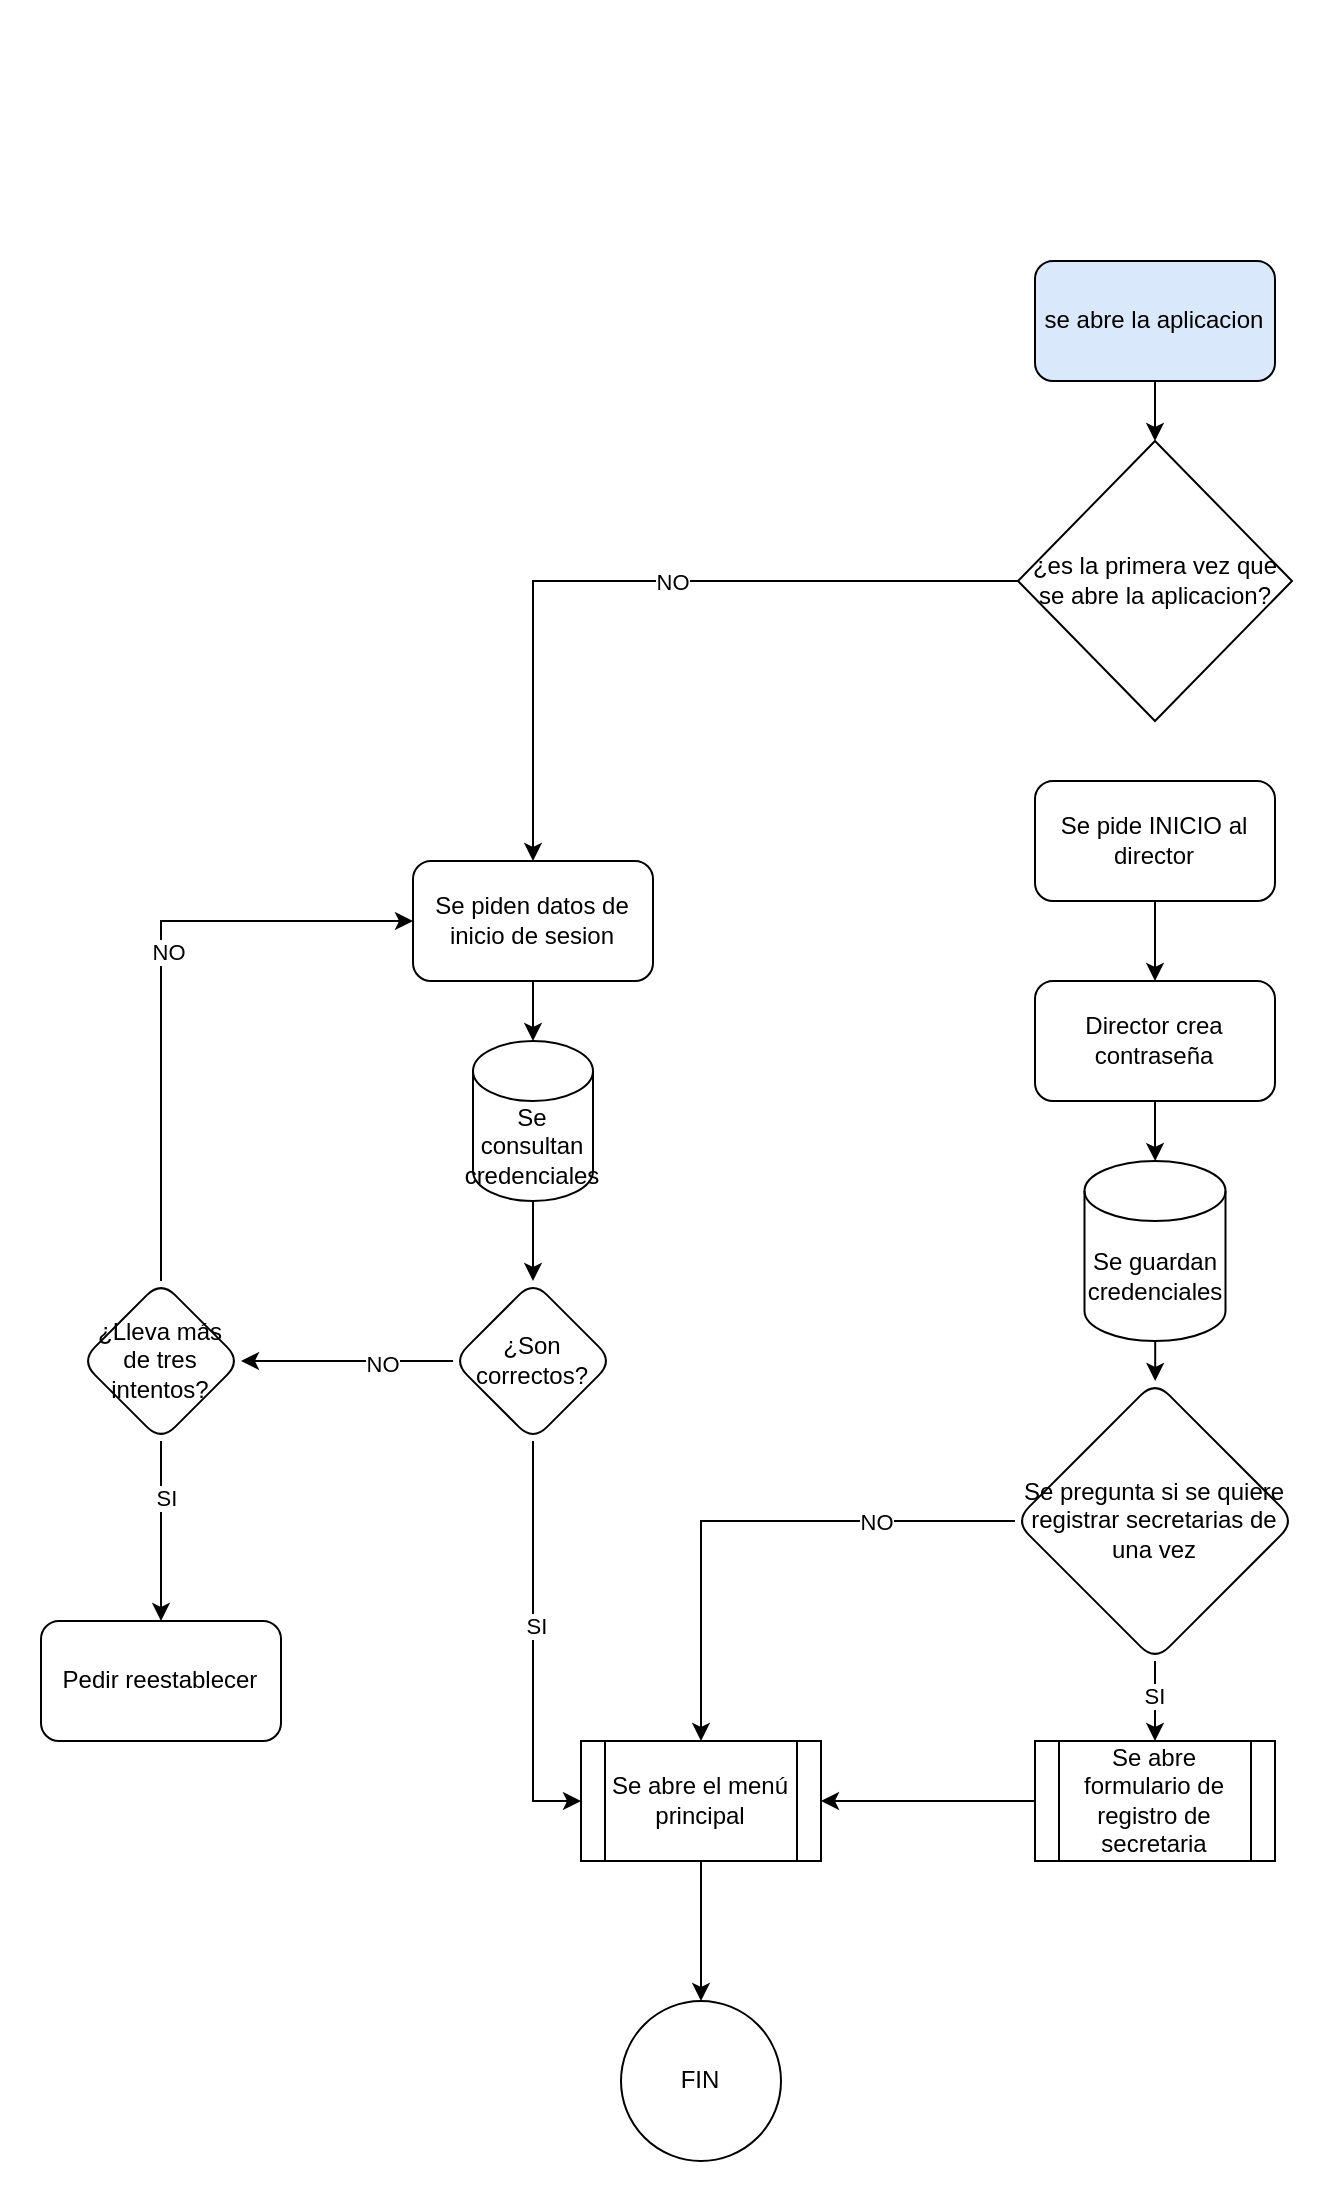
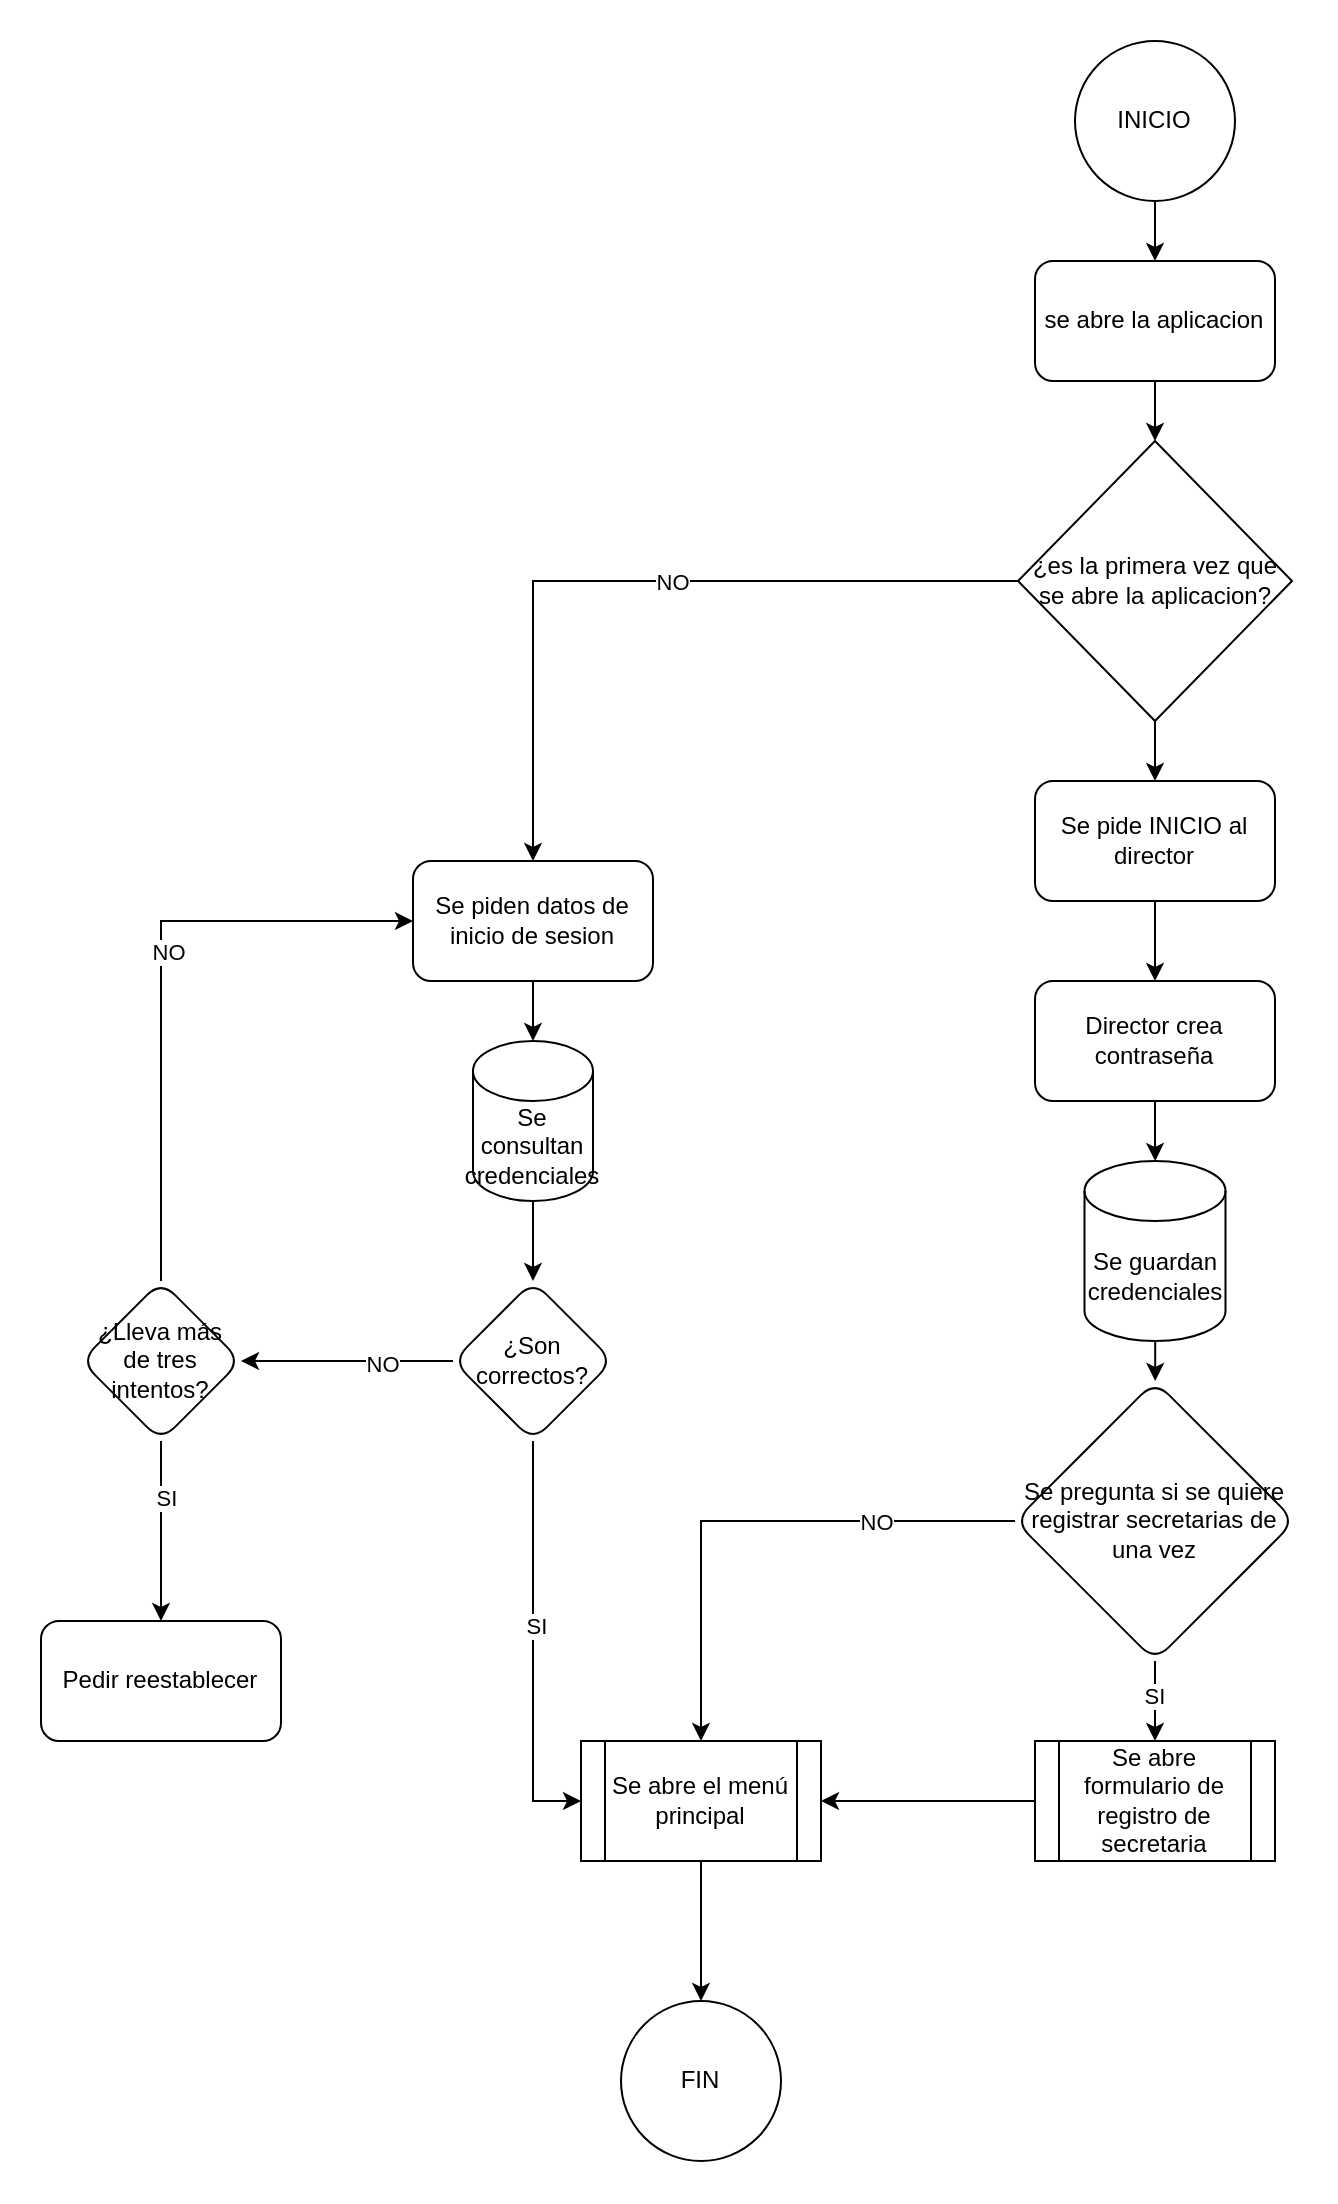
node "INICIO": added
edge "INICIO" -> "se abre la aplicacion": added
node "se abre la aplicacion": fillcolor #dae8fc -> #ffffff
edge "¿es la primera vez que se abre la aplicacion?" -> "Se pide INICIO al director": added
